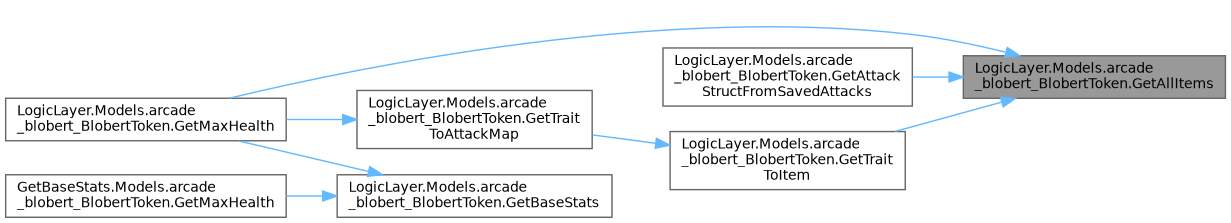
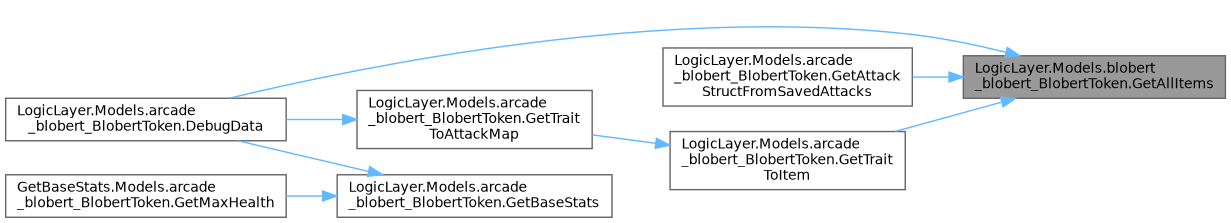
node "LogicLayer.Models.arcade _blobert_BlobertToken.GetAllItems": label "LogicLayer.Models.arcade _blobert_BlobertToken.GetAllItems" -> "LogicLayer.Models.blobert _blobert_BlobertToken.GetAllItems"
node "LogicLayer.Models.arcade _blobert_BlobertToken.GetMaxHealth": label "LogicLayer.Models.arcade _blobert_BlobertToken.GetMaxHealth" -> "LogicLayer.Models.arcade _blobert_BlobertToken.DebugData"
